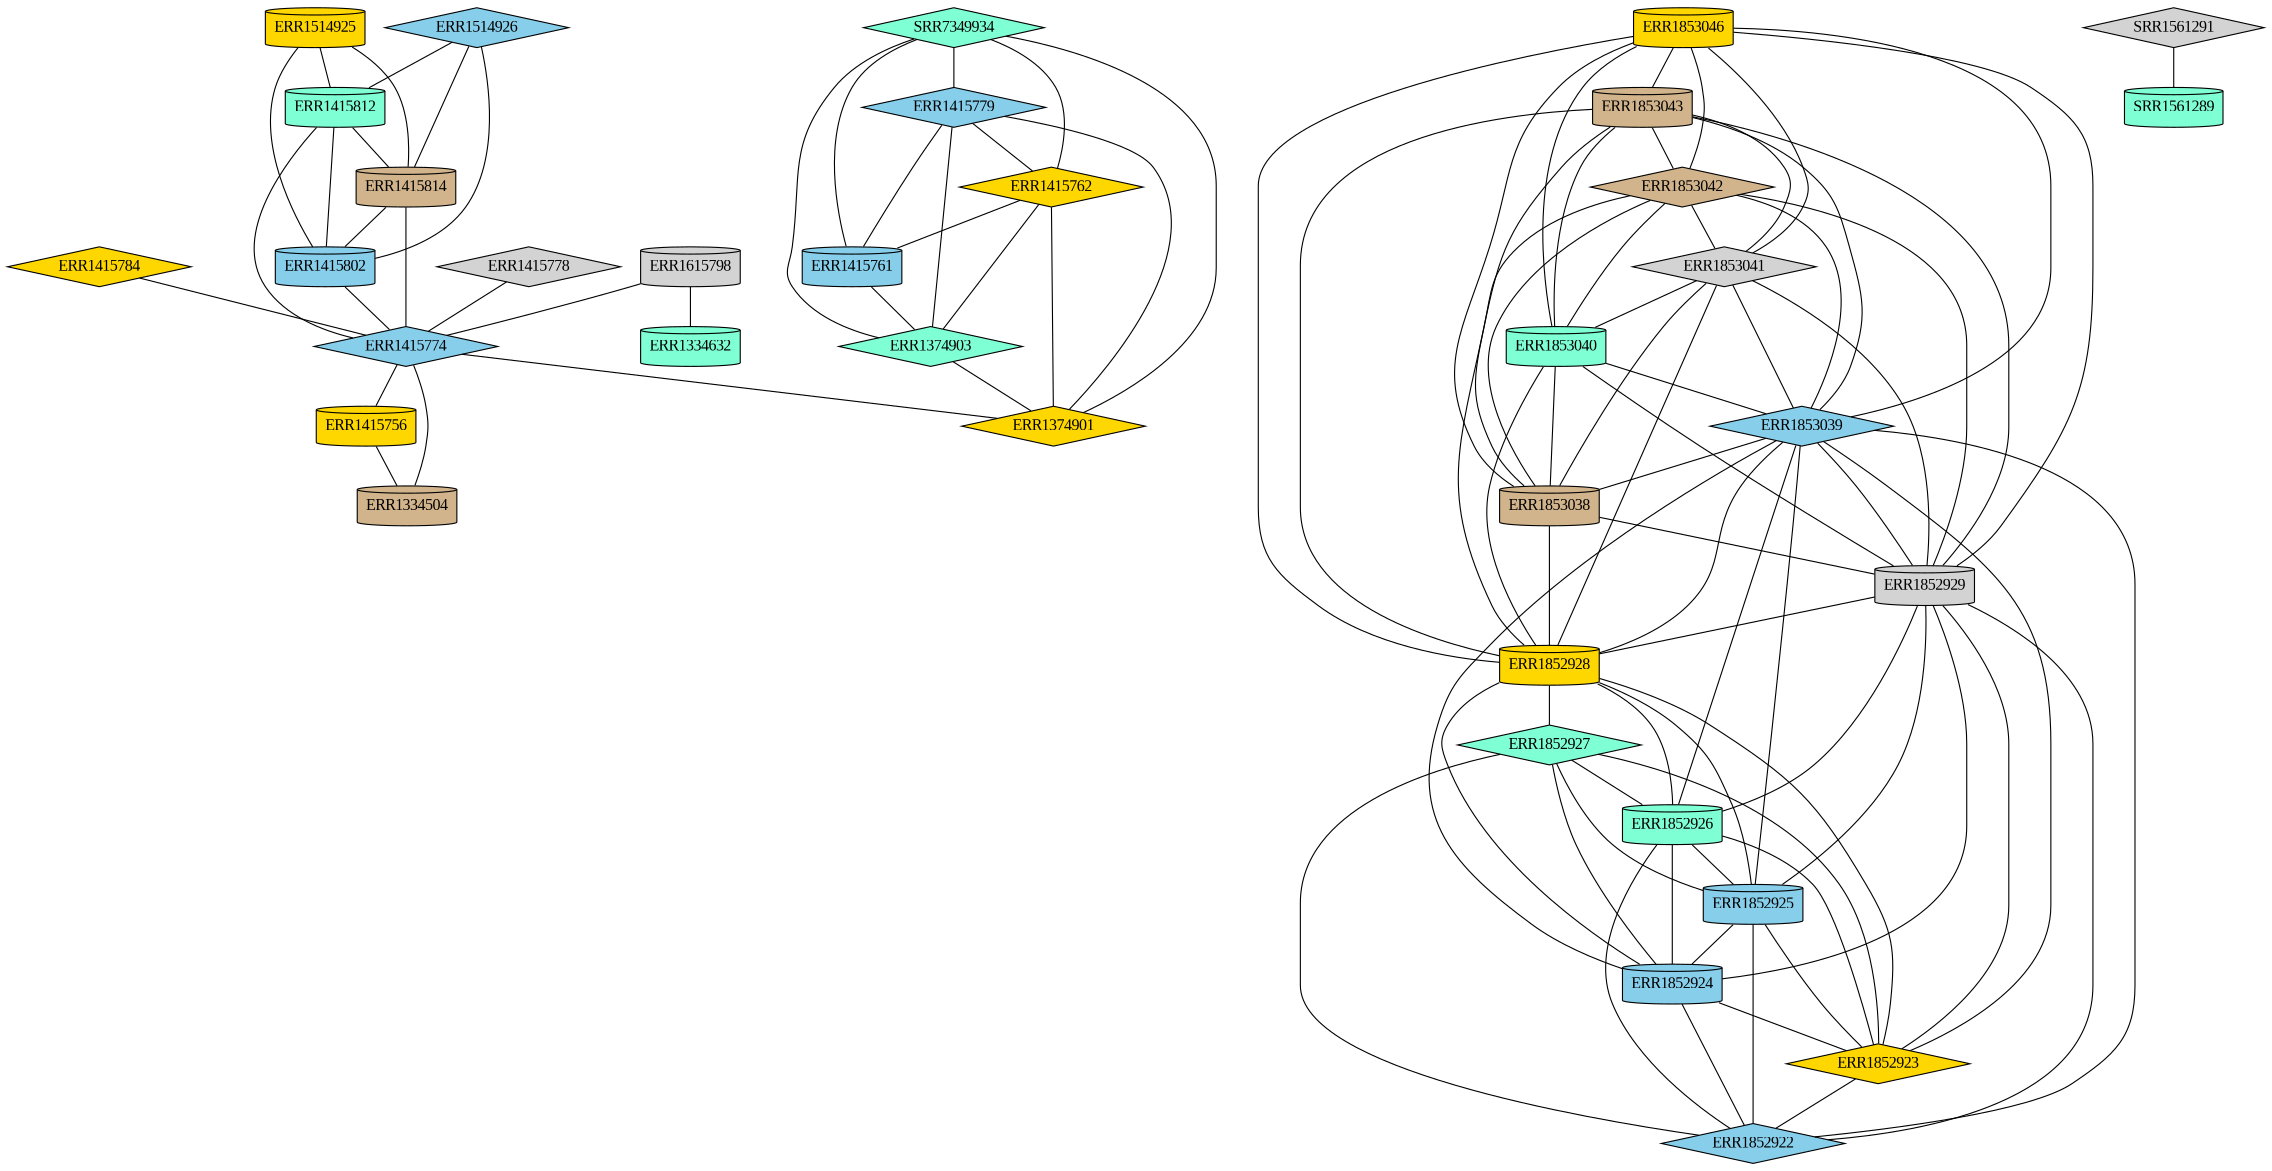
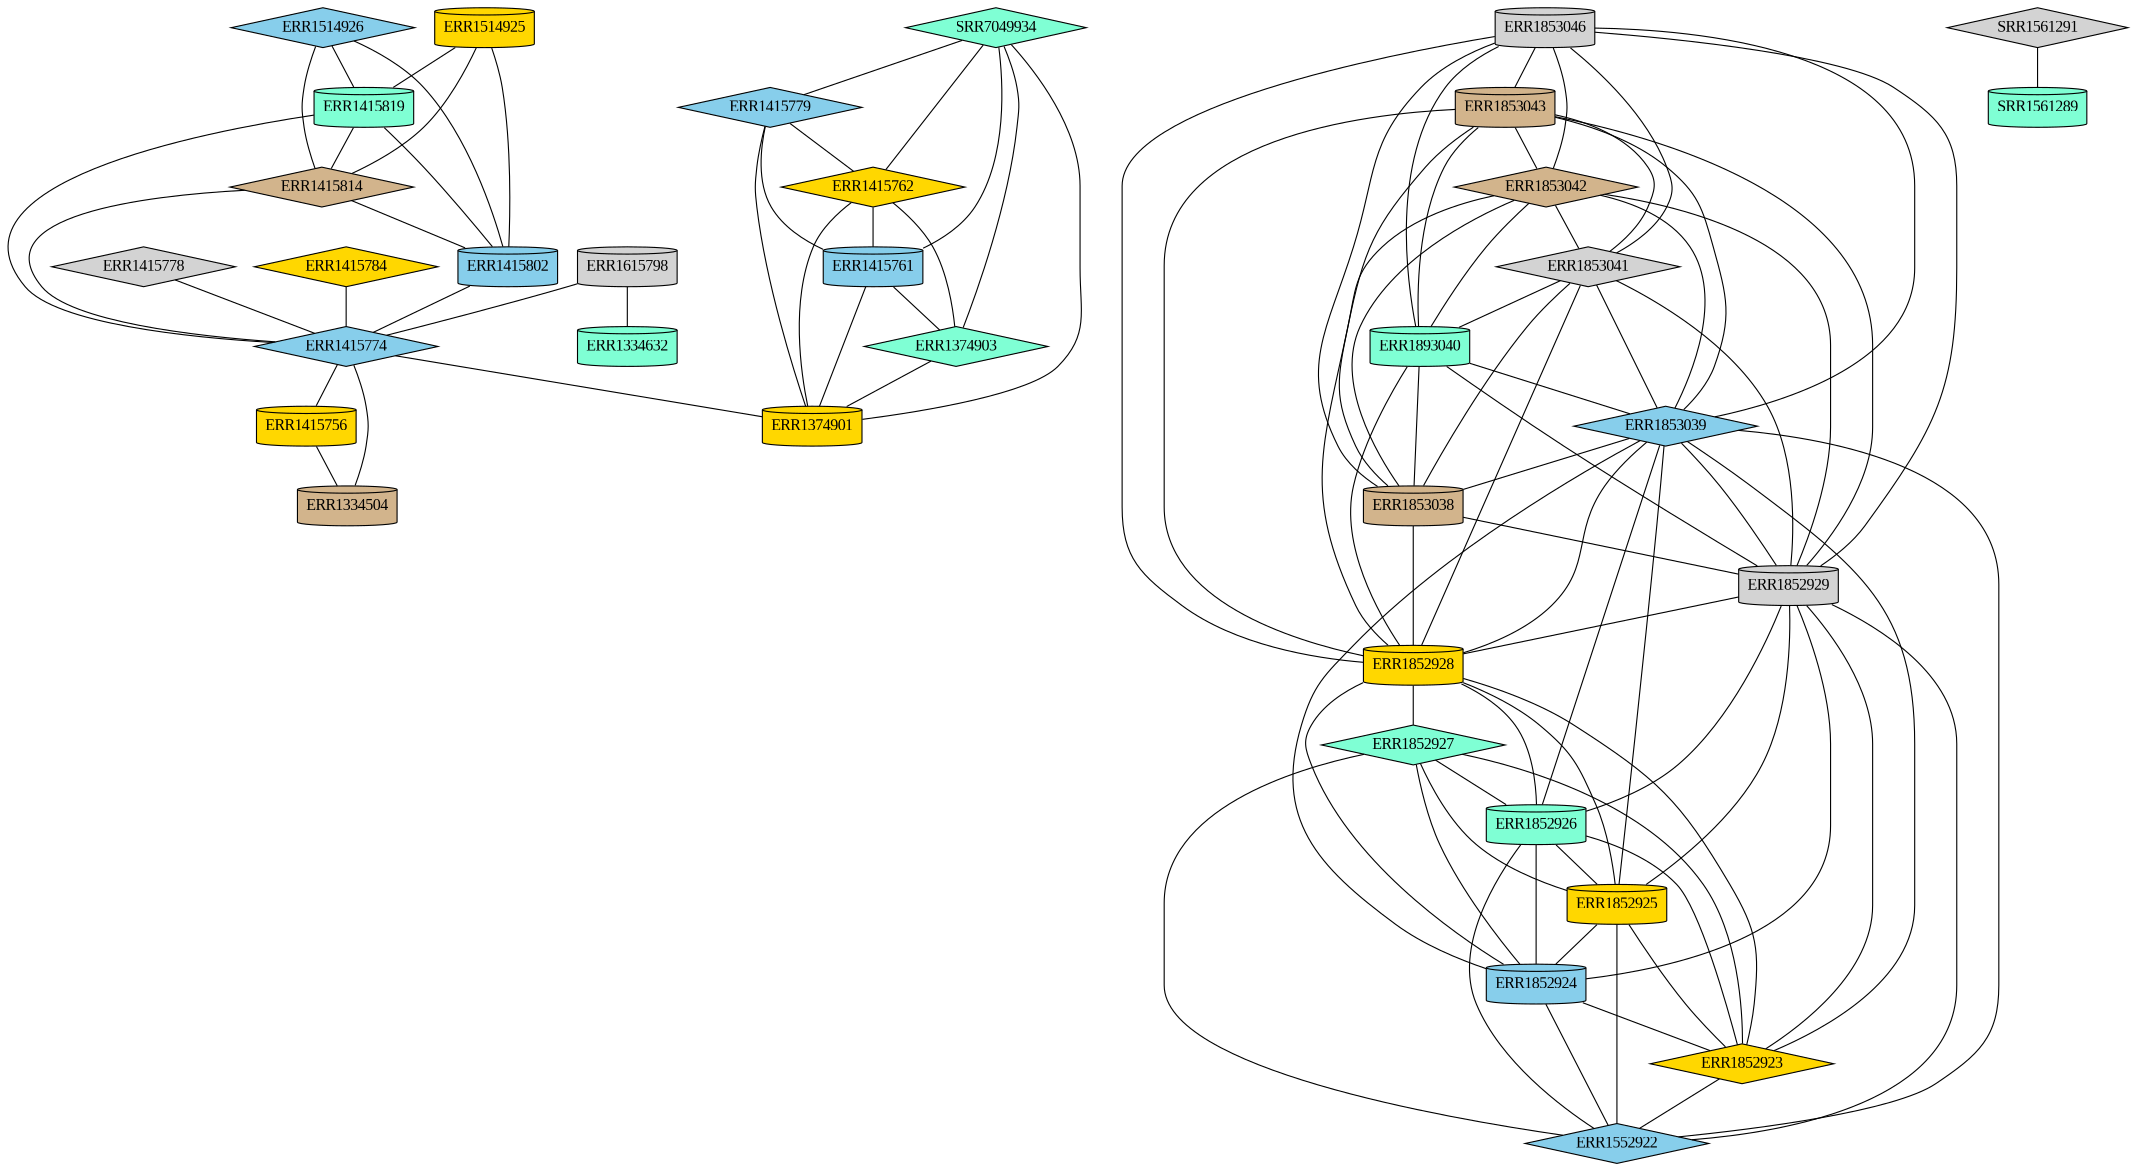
node "SRR7349934": label "SRR7349934" -> "SRR7049934"
node "ERR1853046": fillcolor gold -> lightgrey
node "ERR1415812": label "ERR1415812" -> "ERR1415819"
node "ERR1415814": shape cylinder -> diamond
edge "ERR1415779" -- "ERR1374903": removed
edge "ERR1415761" -- "ERR1374901": added
node "ERR1853040": label "ERR1853040" -> "ERR1893040"
node "ERR1374901": shape diamond -> cylinder
node "ERR1852925": fillcolor skyblue -> gold
node "ERR1852922": label "ERR1852922" -> "ERR1552922"
